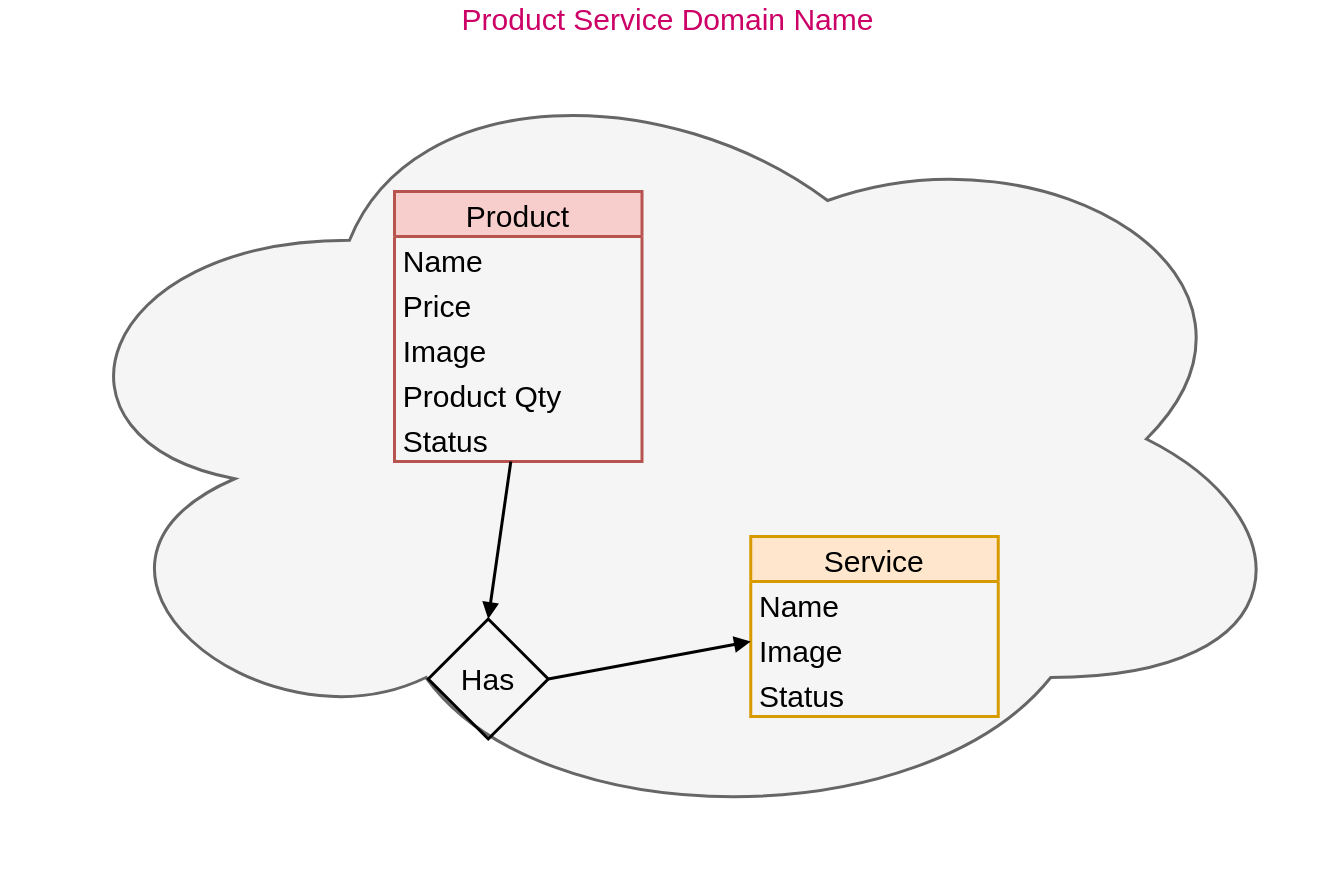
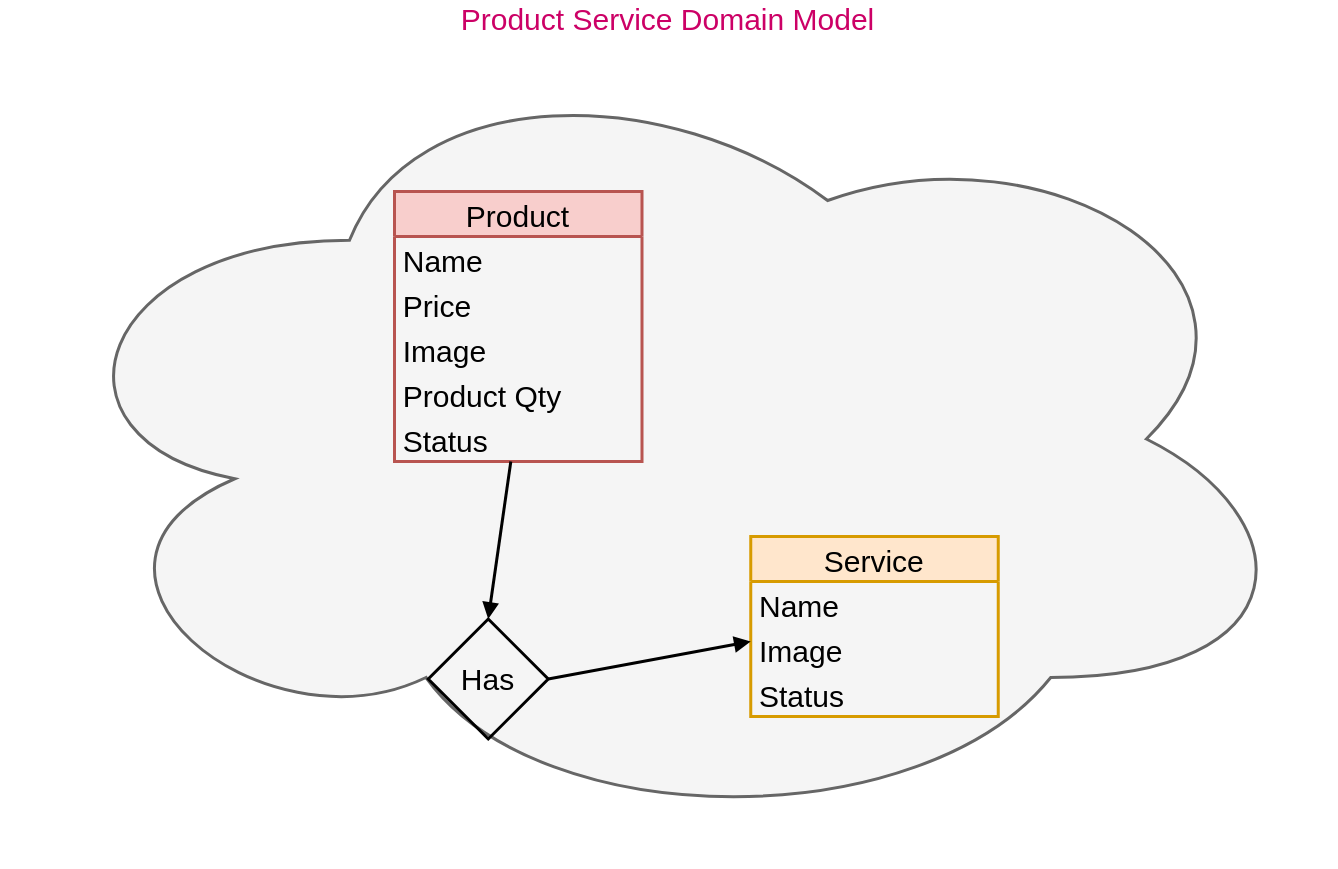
node "Product Service Domain Name": label "Product Service Domain Name" -> "Product Service Domain Model"
